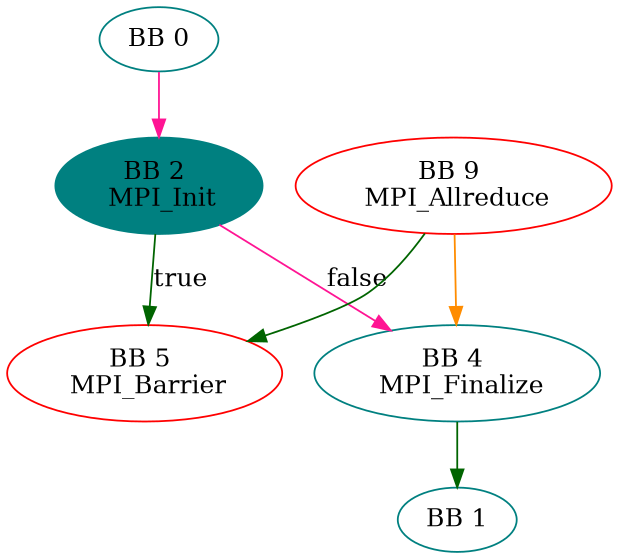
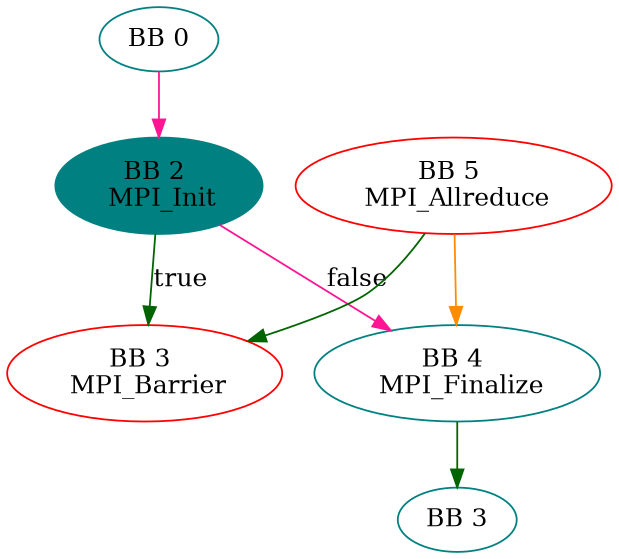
node "BB 9 MPI_Allreduce": label "BB 9 MPI_Allreduce" -> "BB 5 MPI_Allreduce"
node "BB 5 MPI_Barrier": label "BB 5 MPI_Barrier" -> "BB 3 MPI_Barrier"
node "BB 1": label "BB 1" -> "BB 3"
